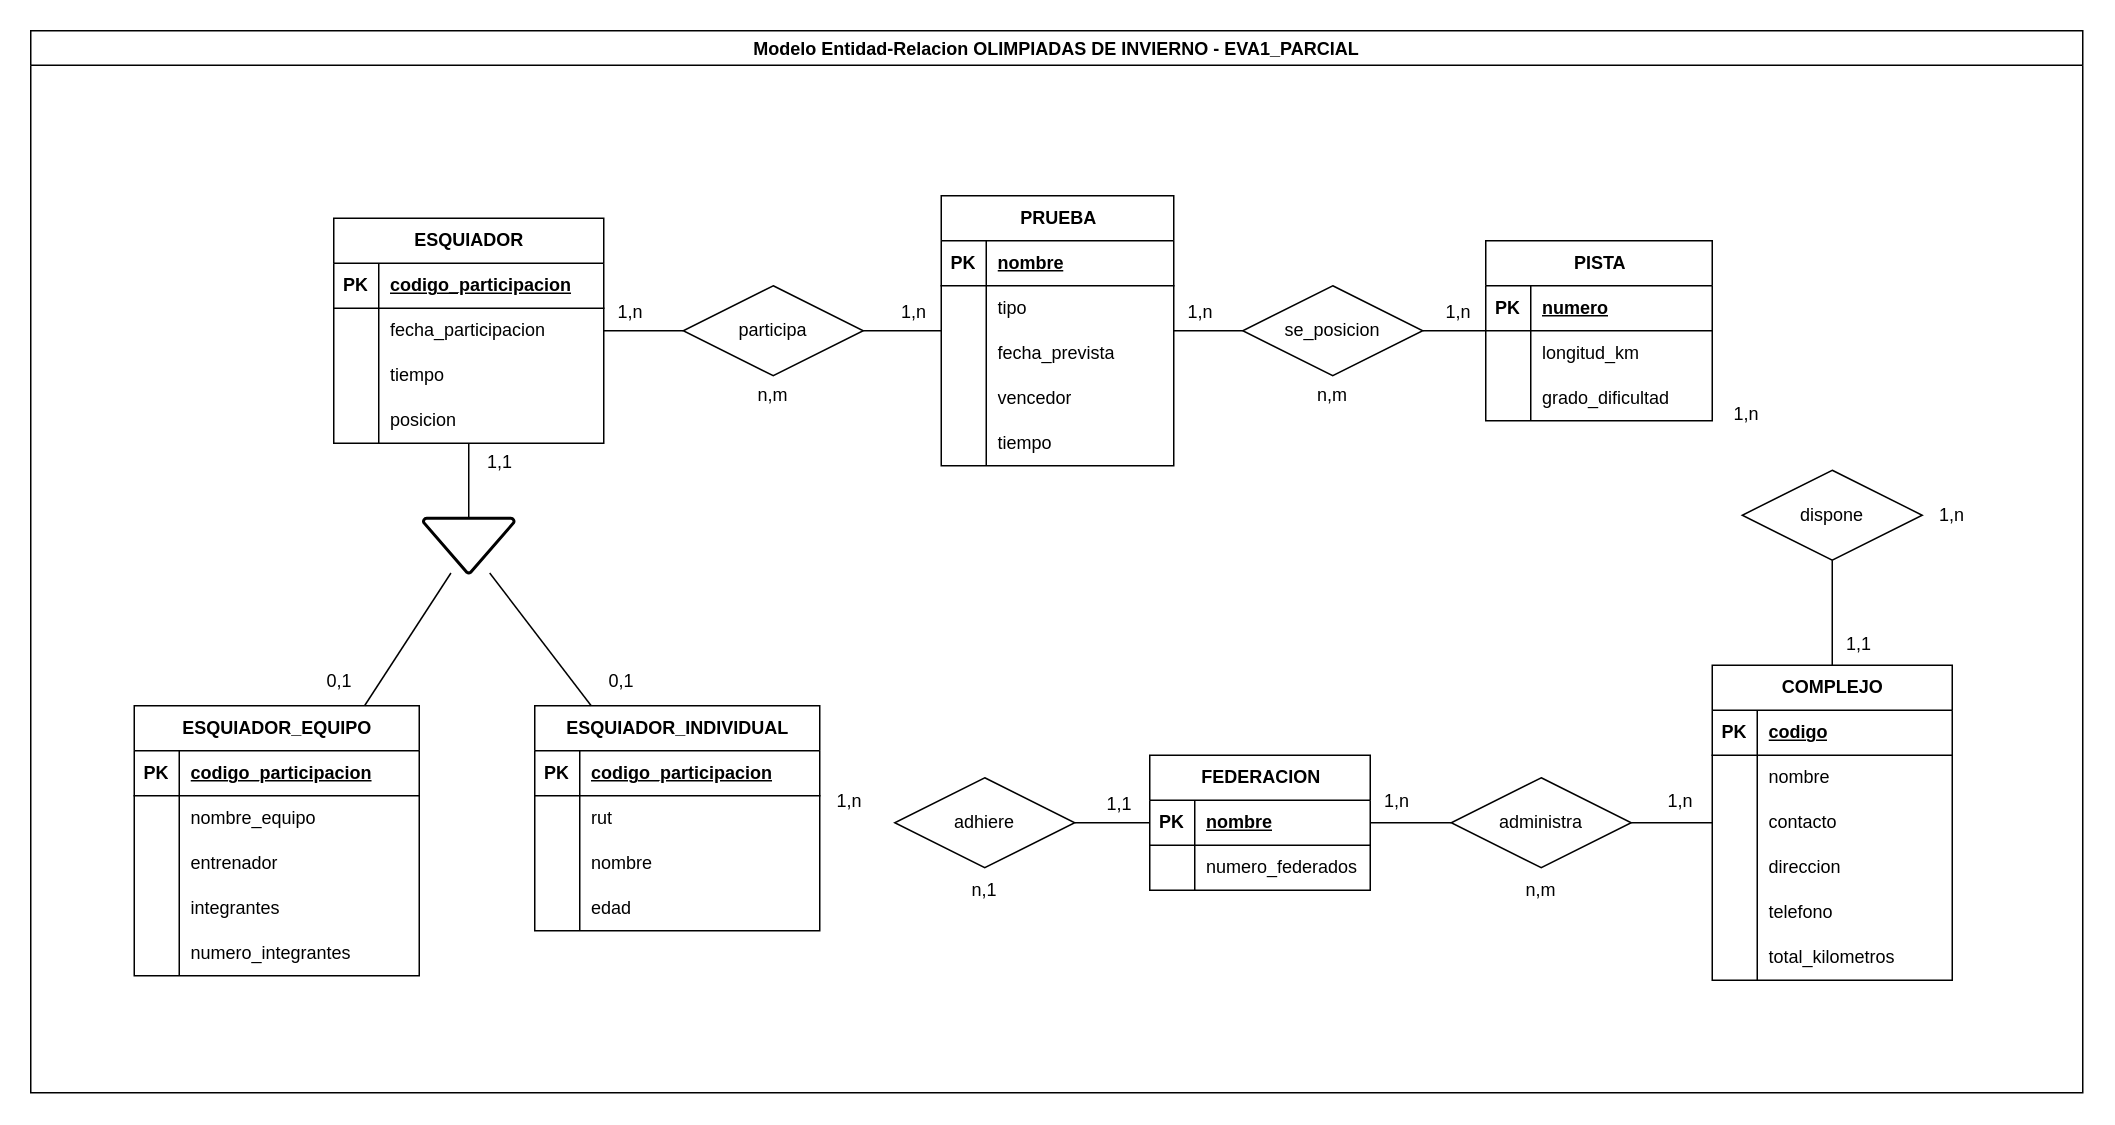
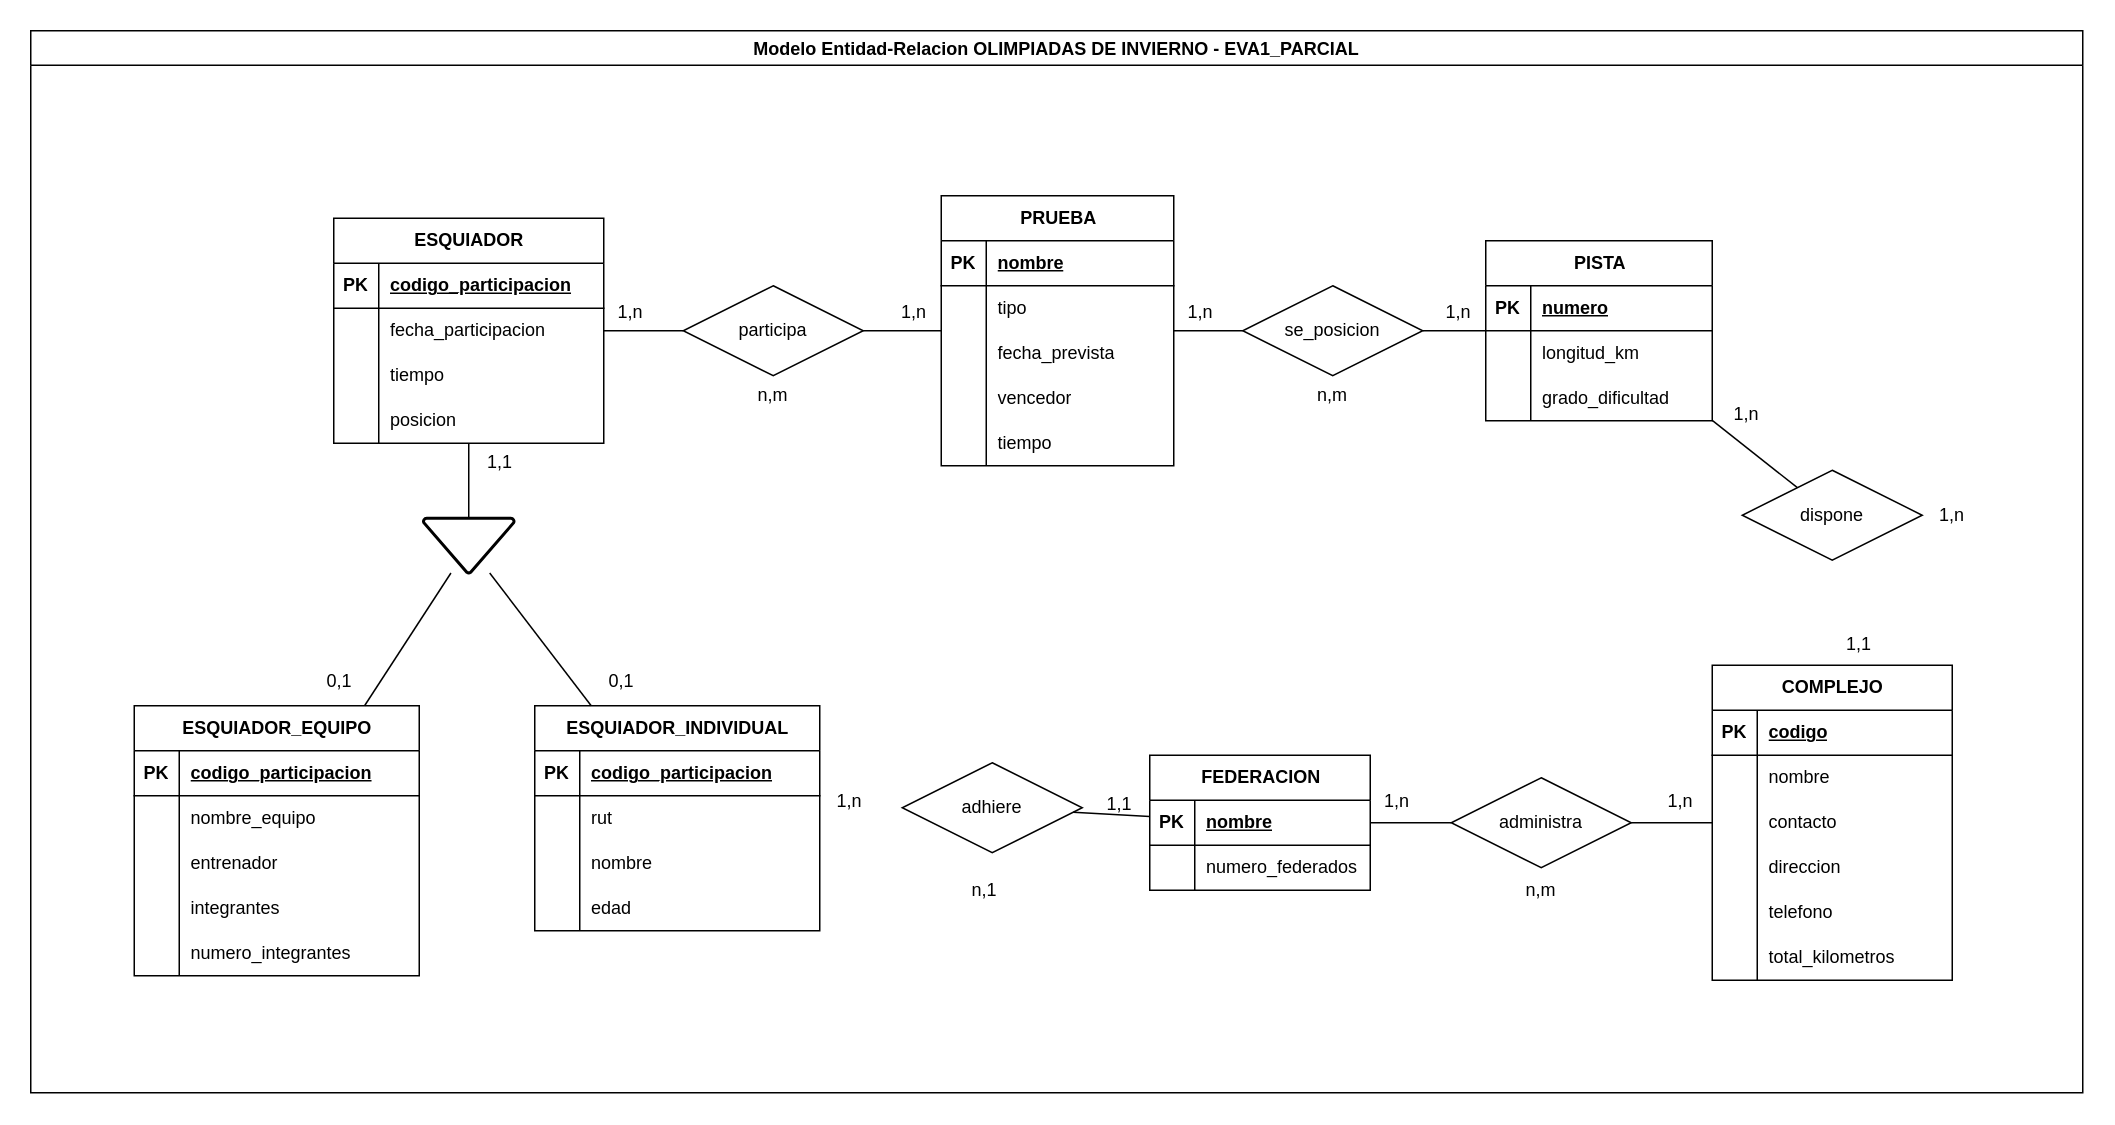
edge "PISTA" -- "dispone": added
edge "dispone" -- "COMPLEJO": removed
node "adhiere": moved (985, 823) -> (992, 808)
